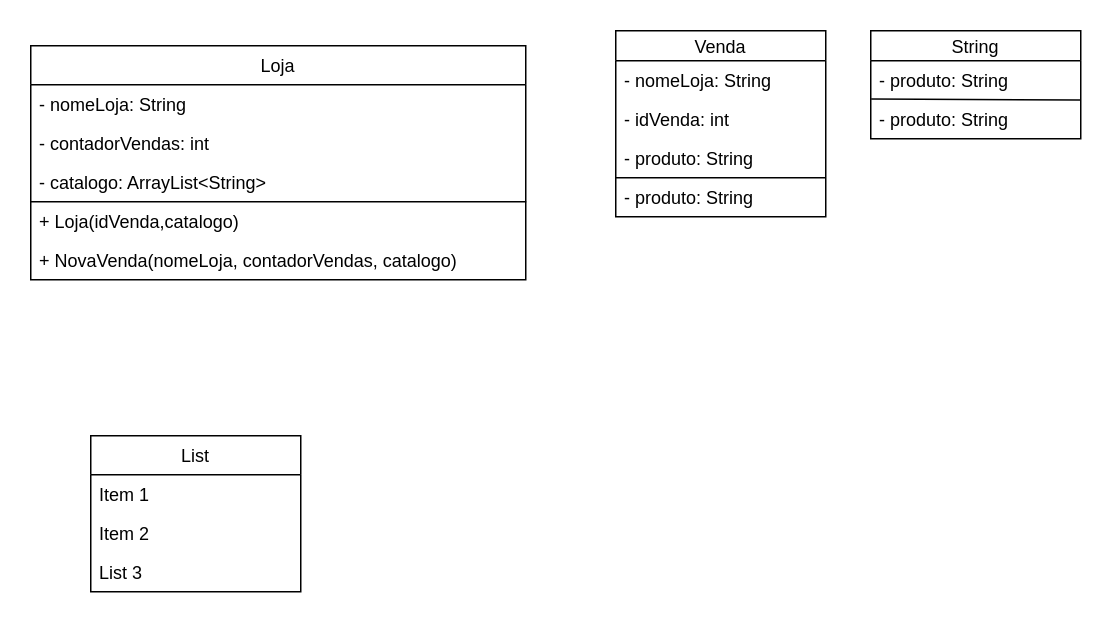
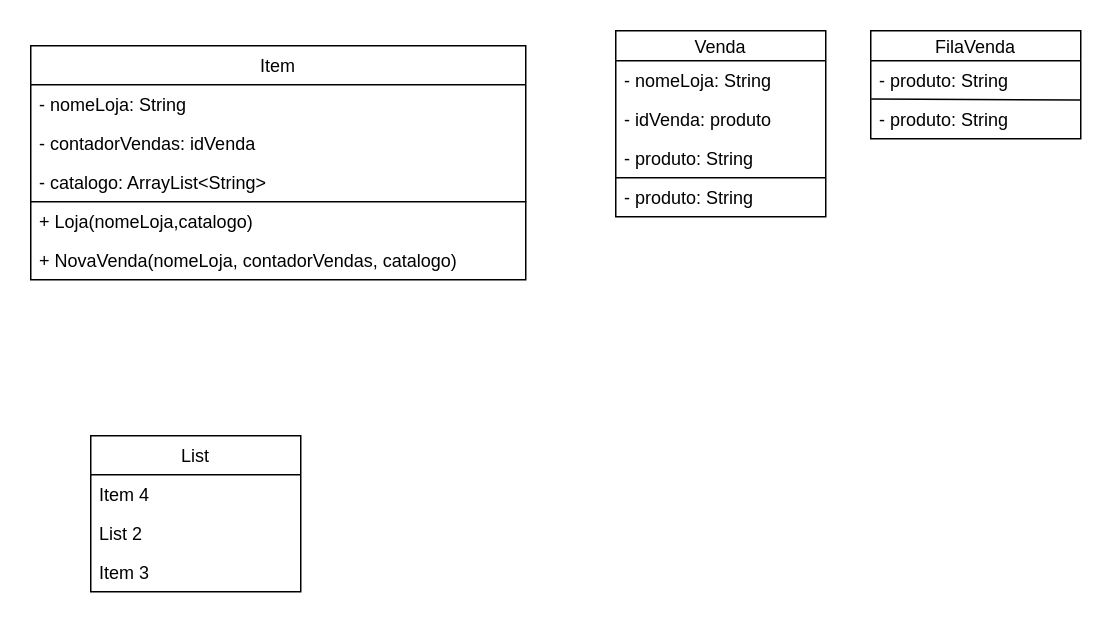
node "String": label "String" -> "FilaVenda"
node "Loja": label "Loja" -> "Item"
node "- idVenda: int": label "- idVenda: int" -> "- idVenda: produto"
node "- contadorVendas: int": label "- contadorVendas: int" -> "- contadorVendas: idVenda"
node "+ Loja(idVenda,catalogo)": label "+ Loja(idVenda,catalogo)" -> "+ Loja(nomeLoja,catalogo)"
node "Item 1": label "Item 1" -> "Item 4"
node "Item 2": label "Item 2" -> "List 2"
node "List 3": label "List 3" -> "Item 3"
